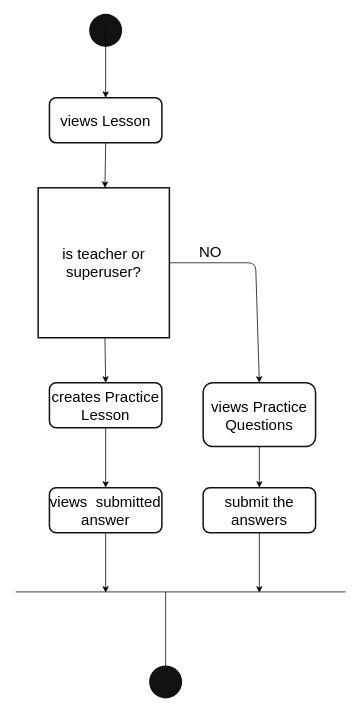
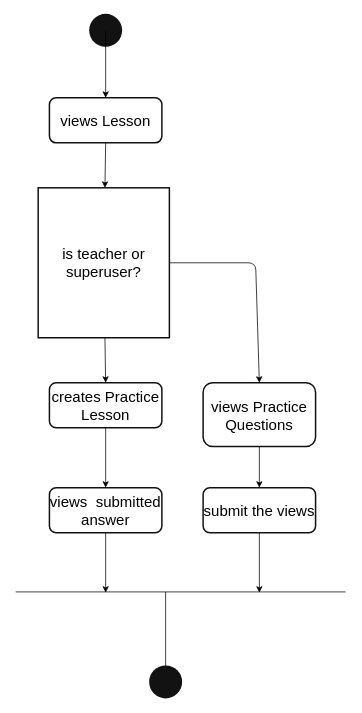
node "NO": removed
node "submit the answers": label "submit the answers" -> "submit the views"
